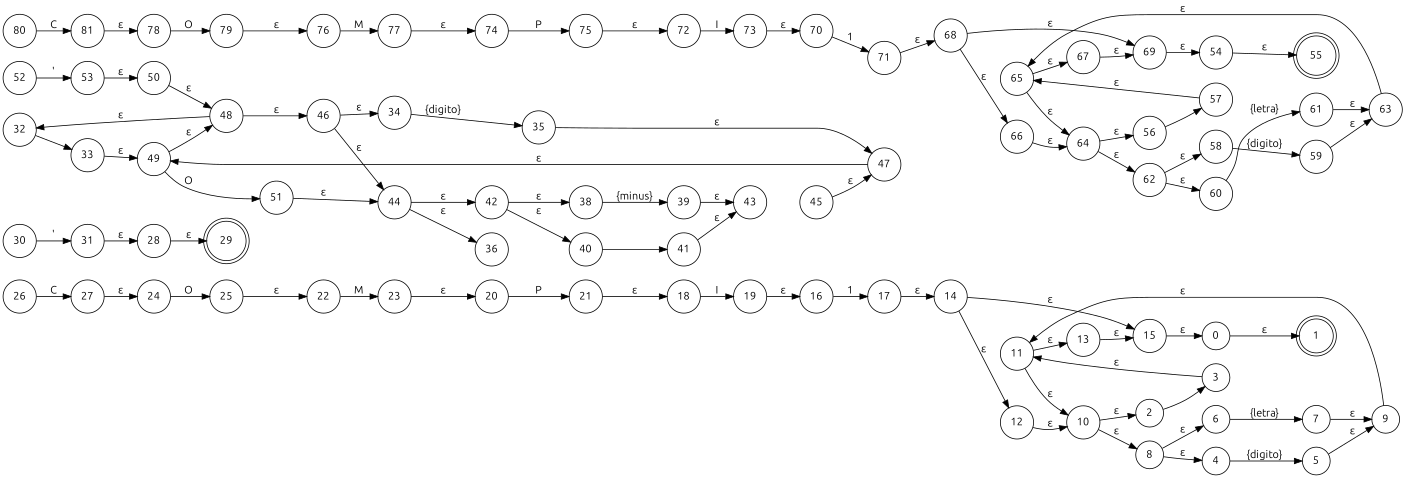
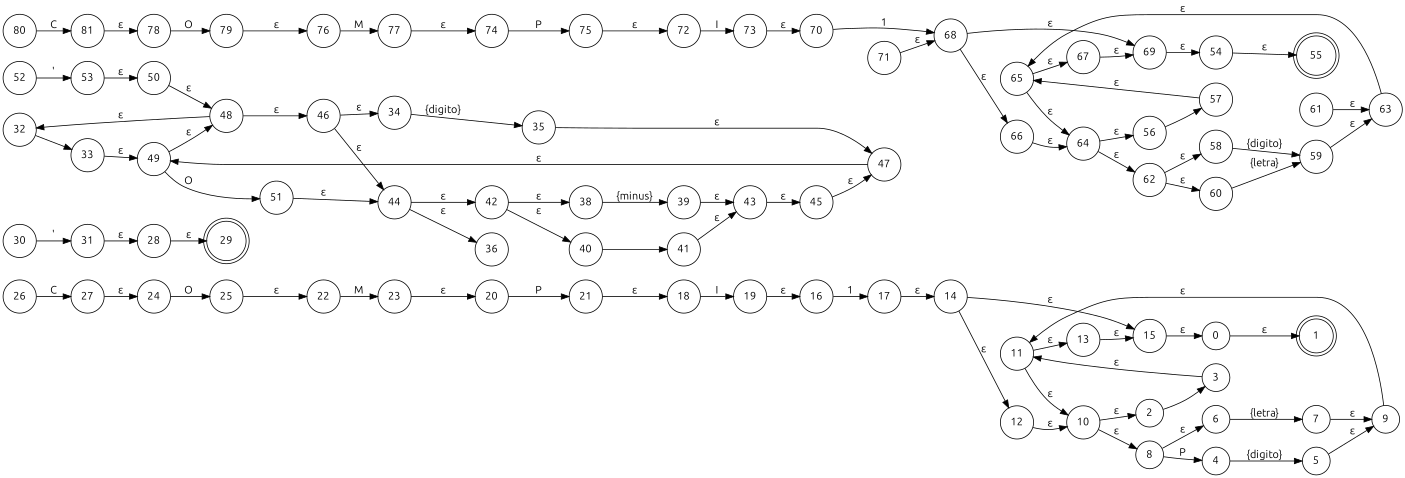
edge "70" -> "71": now "70" -> "68"
edge "60" -> "61": now "60" -> "59"
edge "43" -> "45": added, label "ε"
edge "8" -> "4": label "ε" -> "P"
